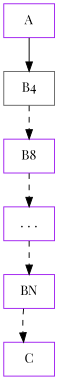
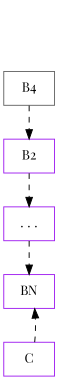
node "A": removed
node "B8": label "B8" -> "B2"
edge "BN" -> "C": reversed
